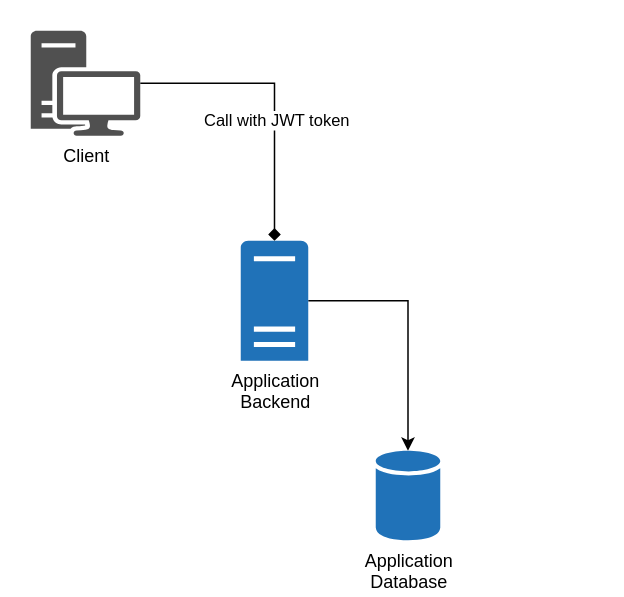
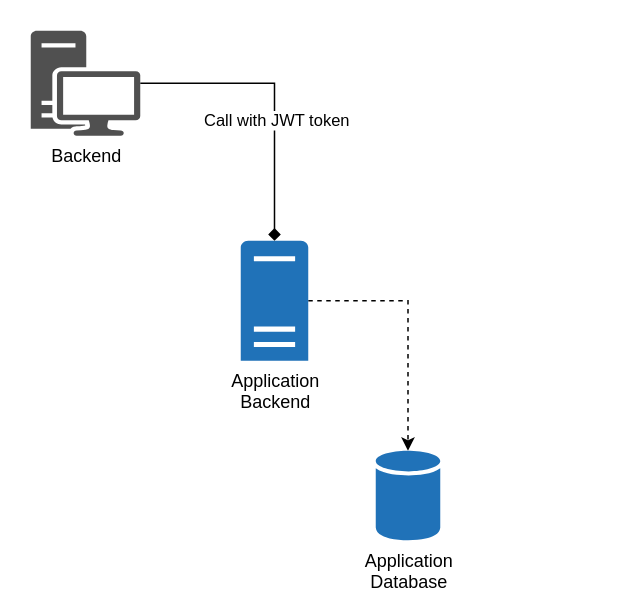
node "Client": label "Client" -> "Backend"
edge "Application Backend" -> "Application Database": style solid -> dashed
